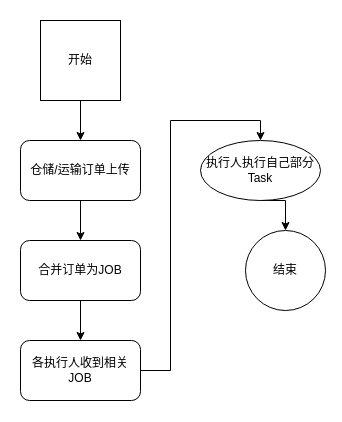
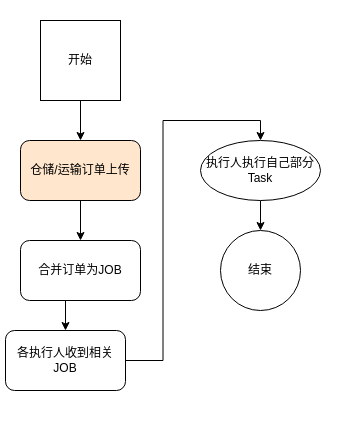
node "仓储/运输订单上传": fillcolor #ffffff -> #ffe6cc
node "结束": moved (286, 271) -> (261, 271)
node "各执行人收到相关JOB": moved (81, 371) -> (66, 361)
